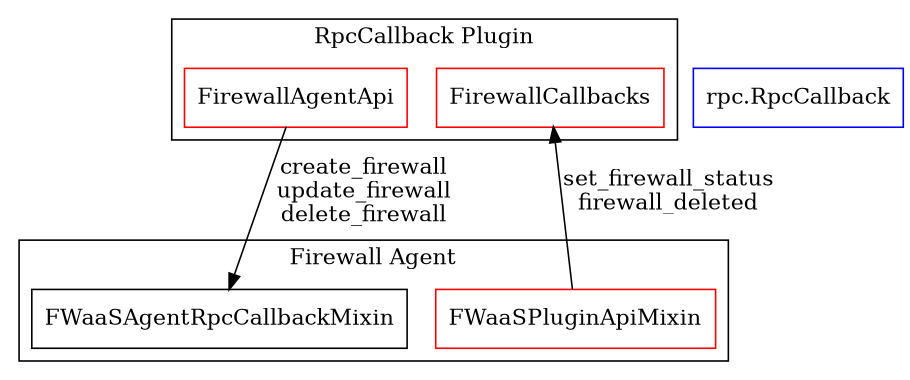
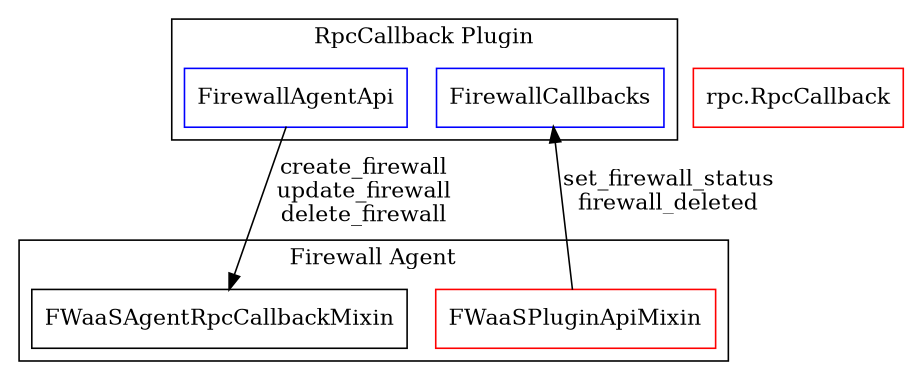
node "FirewallAgentApi": color red -> blue
node "FirewallCallbacks": color red -> blue
node "rpc.RpcCallback": color blue -> red
